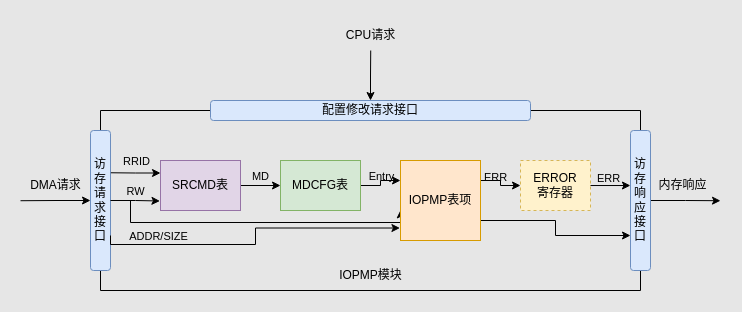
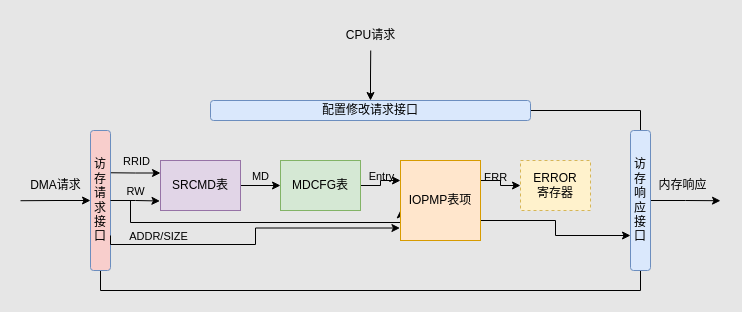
edge "配置修改请求接口" -- "访存请求接口": removed
edge "ERROR 寄存器" -> "访存响应接口": removed, label "ERR"
node "访存请求接口": fillcolor #dae8fc -> #f8cecc
node "IOPMP模块": removed
